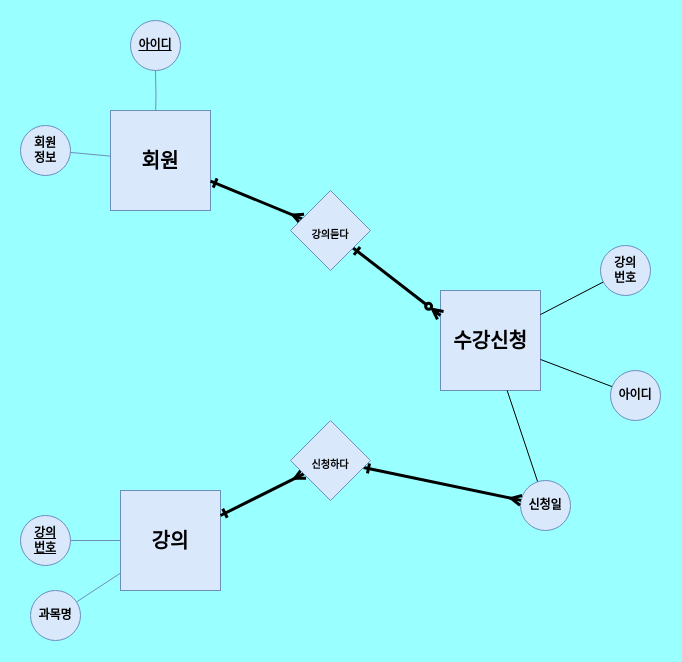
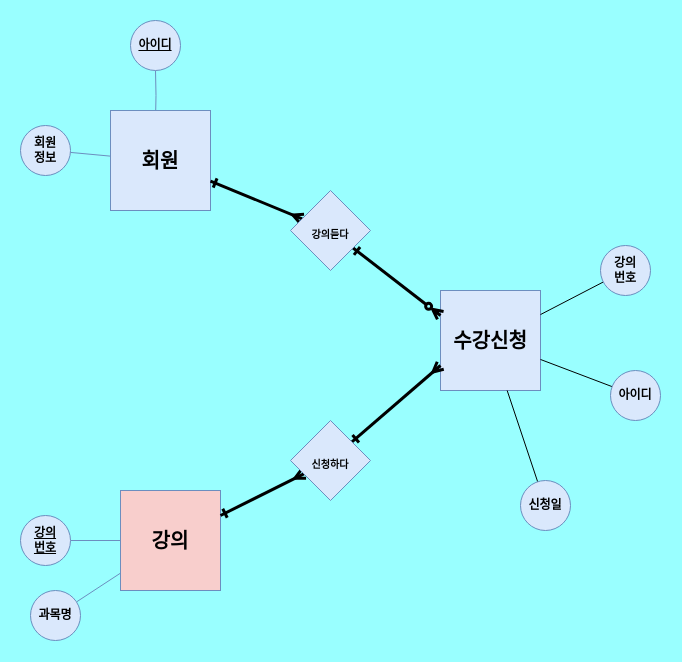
edge "신청하다" -- "신청일": now "신청하다" -- "수강신청"
node "강의": fillcolor #dae8fc -> #f8cecc
